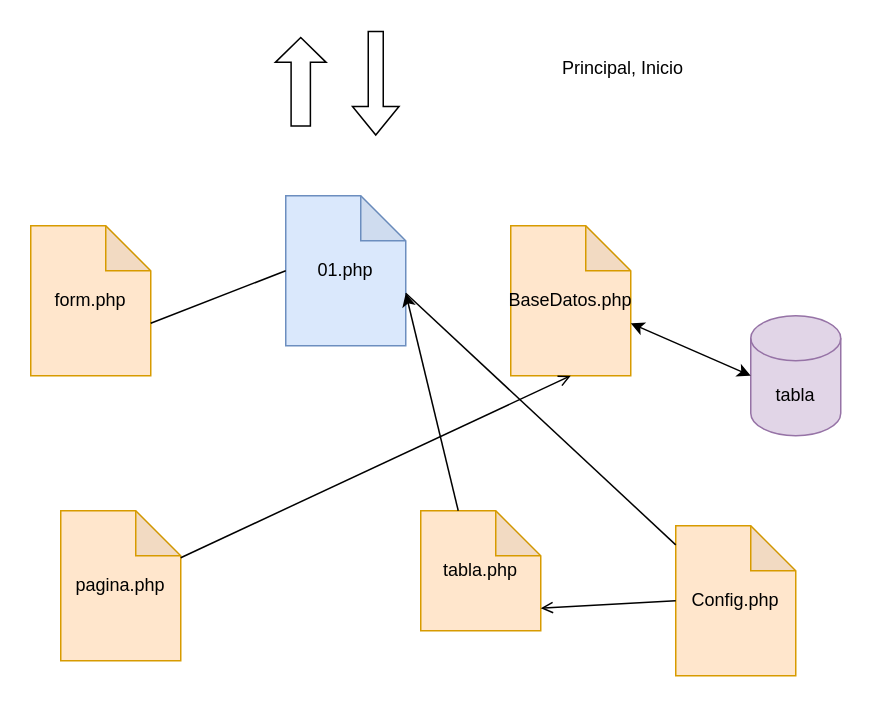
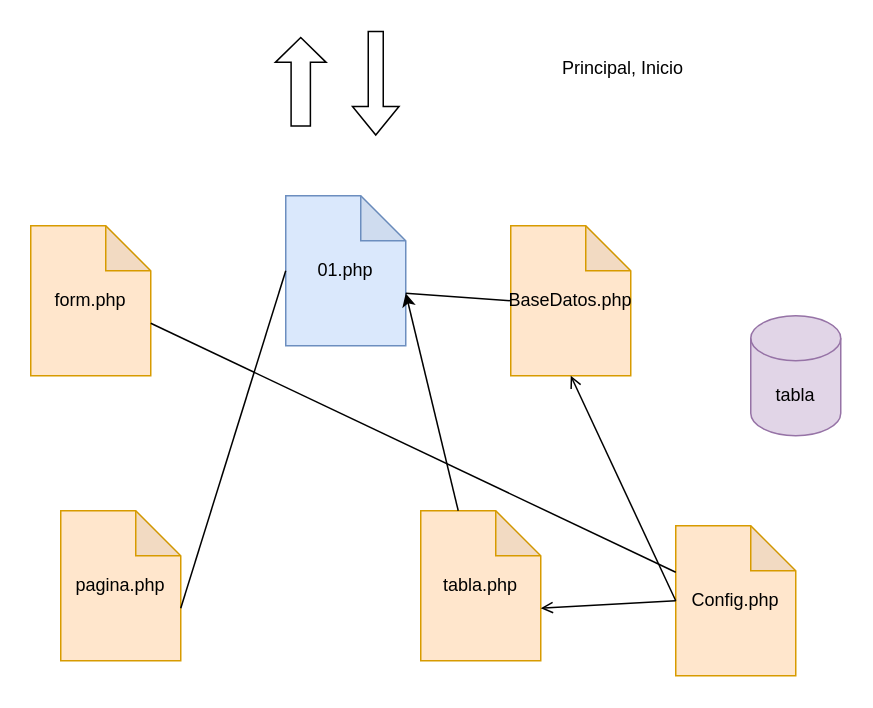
edge "01.php" -- "form.php": now "Config.php" -- "form.php"
edge "BaseDatos.php" -- "tabla": removed
edge "01.php" -- "Config.php": now "01.php" -- "BaseDatos.php"
edge "01.php" -- "pagina.php": added
edge "pagina.php" -> "BaseDatos.php": now "Config.php" -> "BaseDatos.php"
node "tabla.php": size 120x120 -> 120x150
